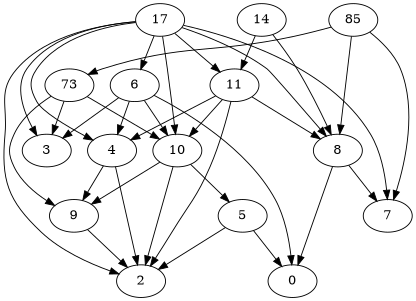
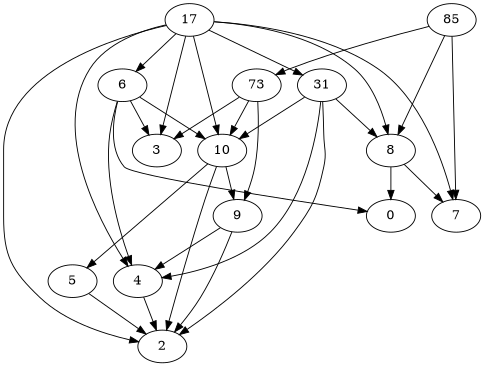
node "14": removed
node "11": label "11" -> "31"
edge "4" -> "9": reversed
edge "5" -> "0": removed
